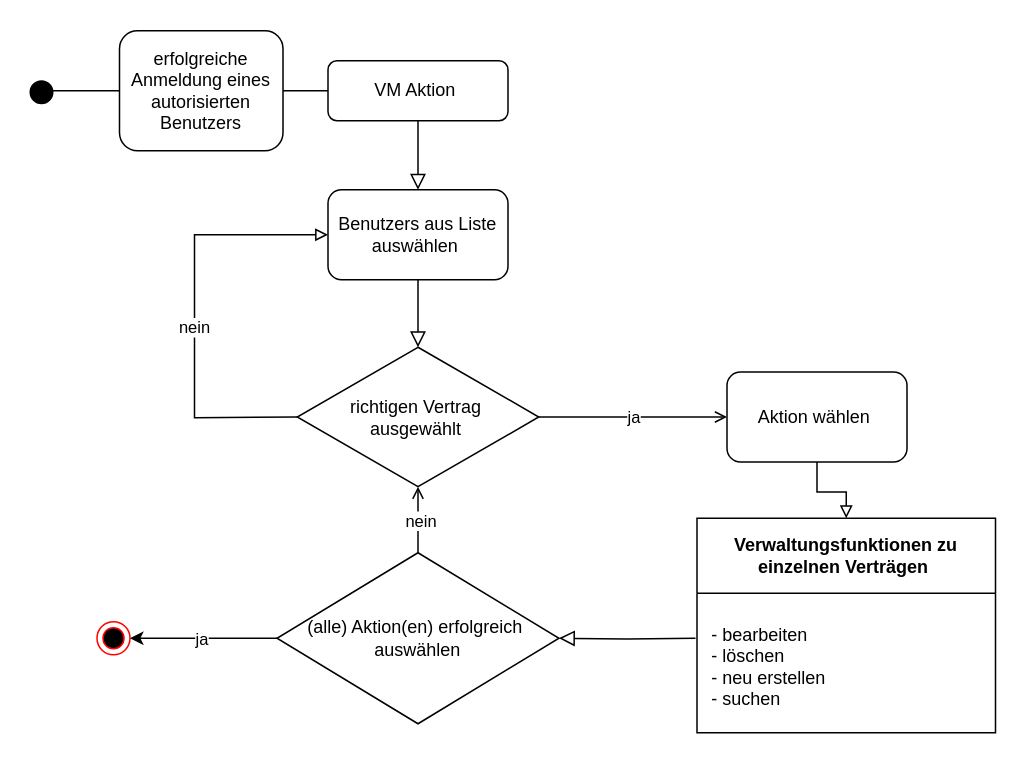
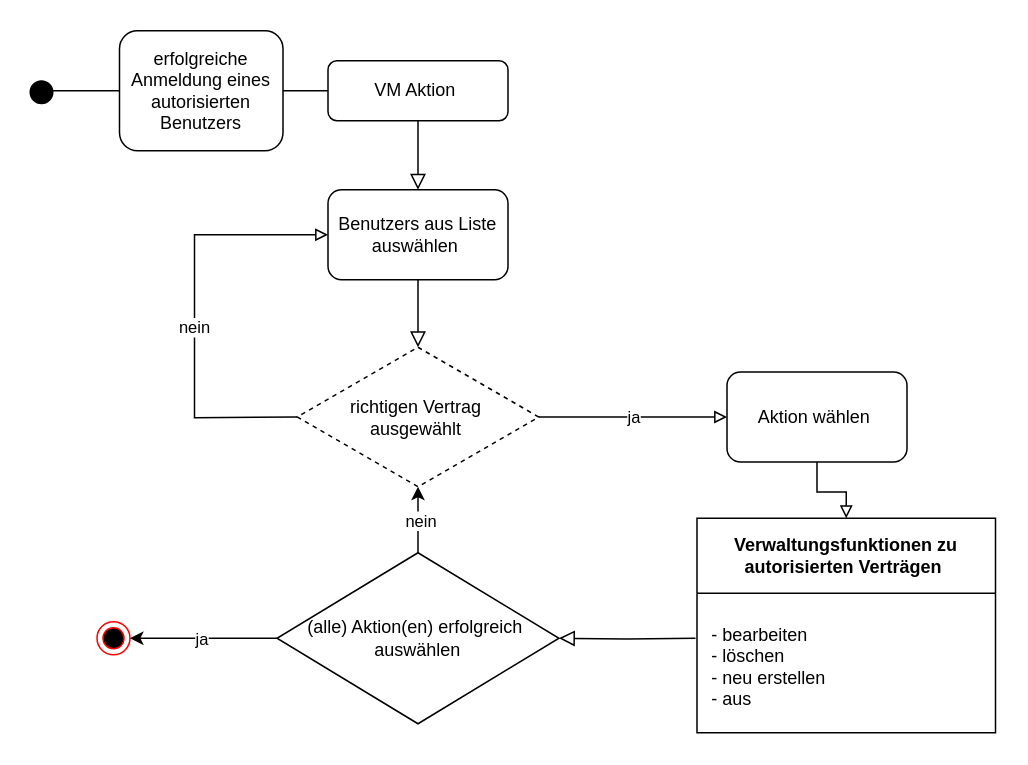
node "richtigen Vertrag ausgewählt": style solid -> dashed
edge "richtigen Vertrag ausgewählt" -> "Aktion wählen": arrowhead open -> block
edge "(alle) Aktion(en) erfolgreich auswählen" -> "richtigen Vertrag ausgewählt": arrowhead open -> classic
node "Verwaltungsfunktionen zu einzelnen Verträgen": label "Verwaltungsfunktionen zu einzelnen Verträgen" -> "Verwaltungsfunktionen zu autorisierten Verträgen"
node "- bearbeiten - löschen - neu erstellen - suchen": label "- bearbeiten - löschen - neu erstellen - suchen" -> "- bearbeiten - löschen - neu erstellen - aus"
